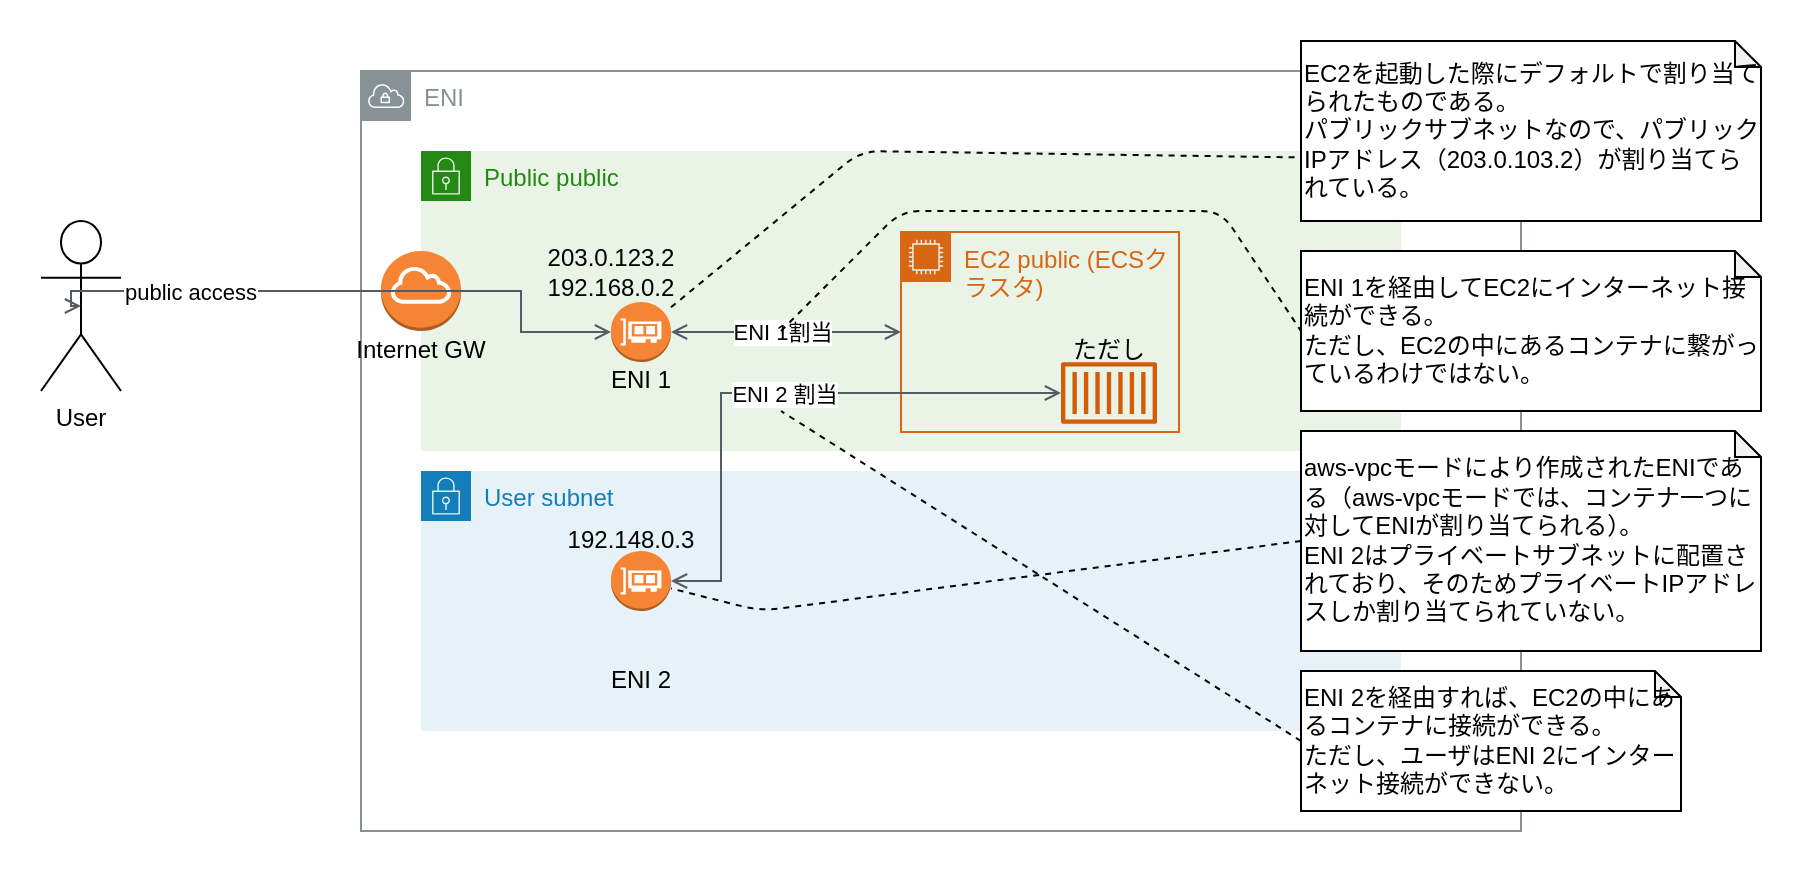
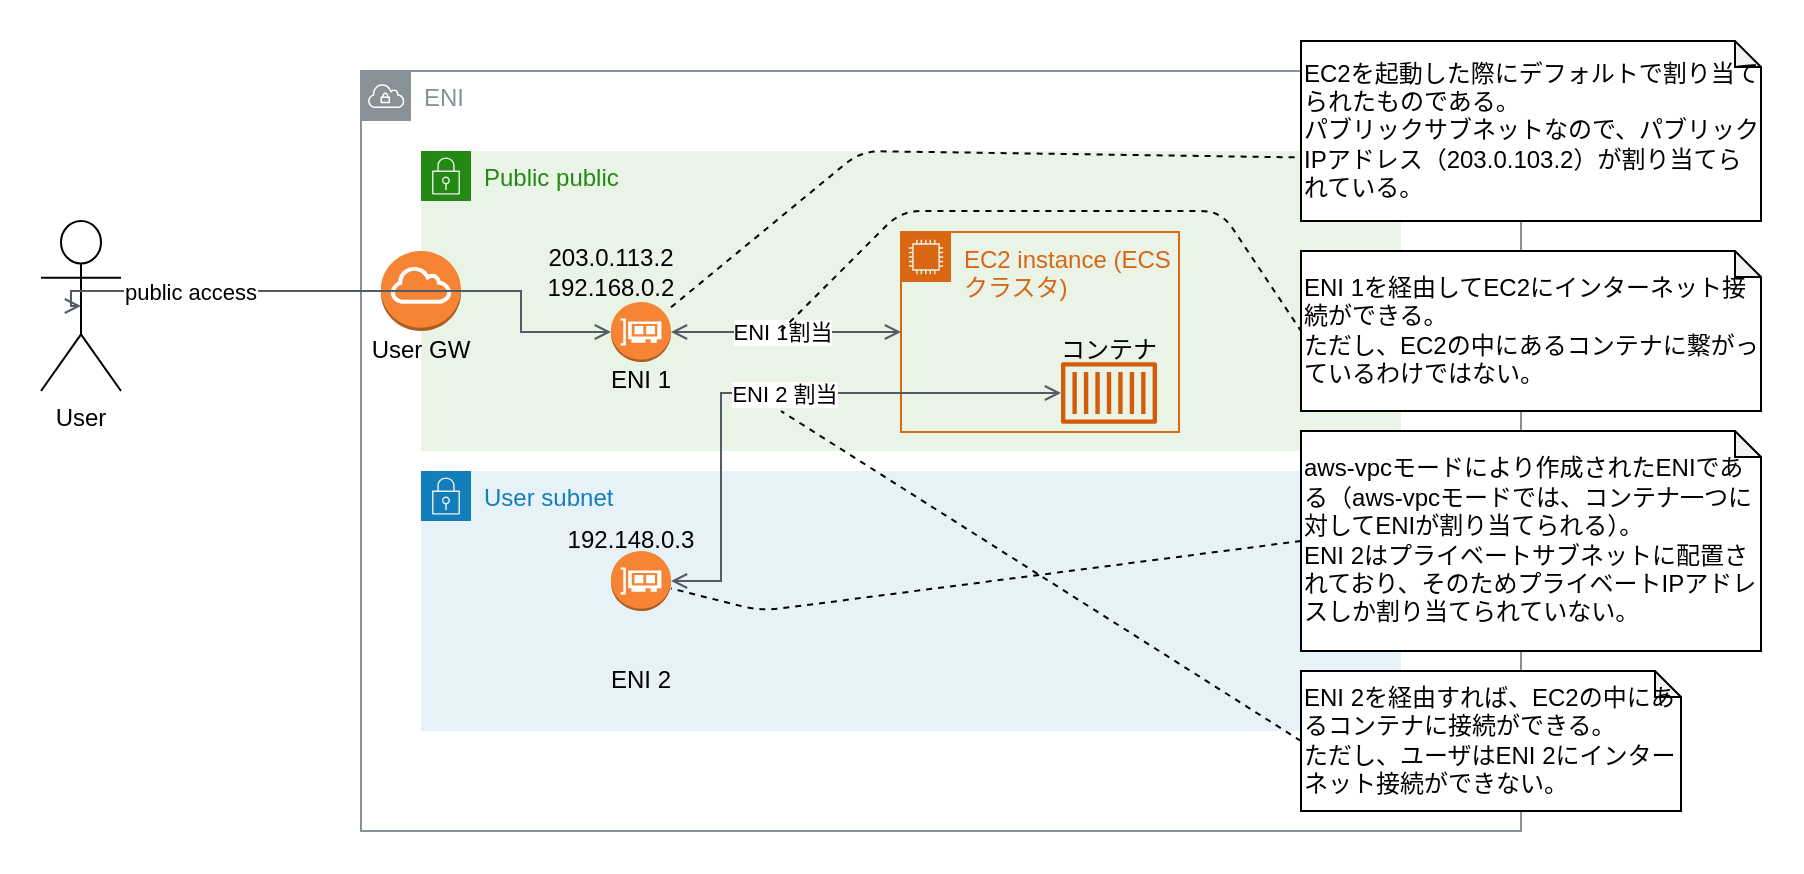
node "203.0.123.2 192.168.0.2": label "203.0.123.2 192.168.0.2" -> "203.0.113.2 192.168.0.2"
node "EC2 public (ECSクラスタ)": label "EC2 public (ECSクラスタ)" -> "EC2 instance (ECSクラスタ)"
node "Internet GW": label "Internet GW" -> "User GW"
node "ただし": label "ただし" -> "コンテナ"
